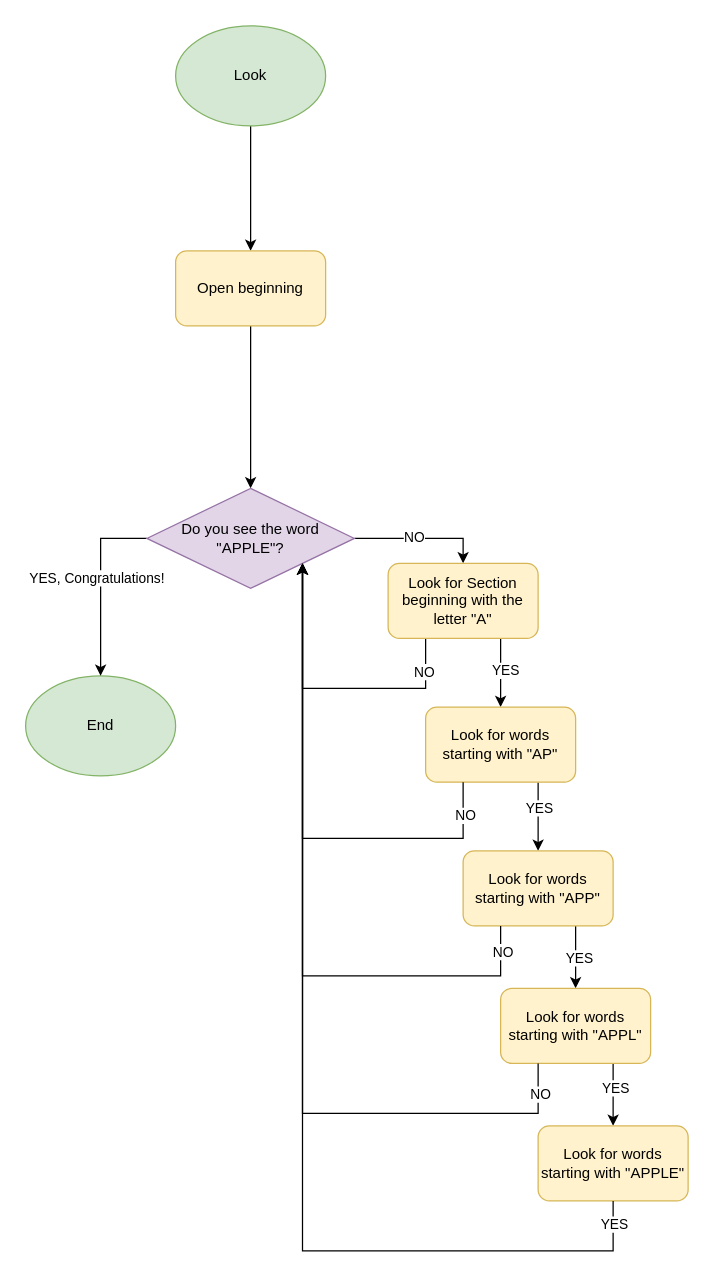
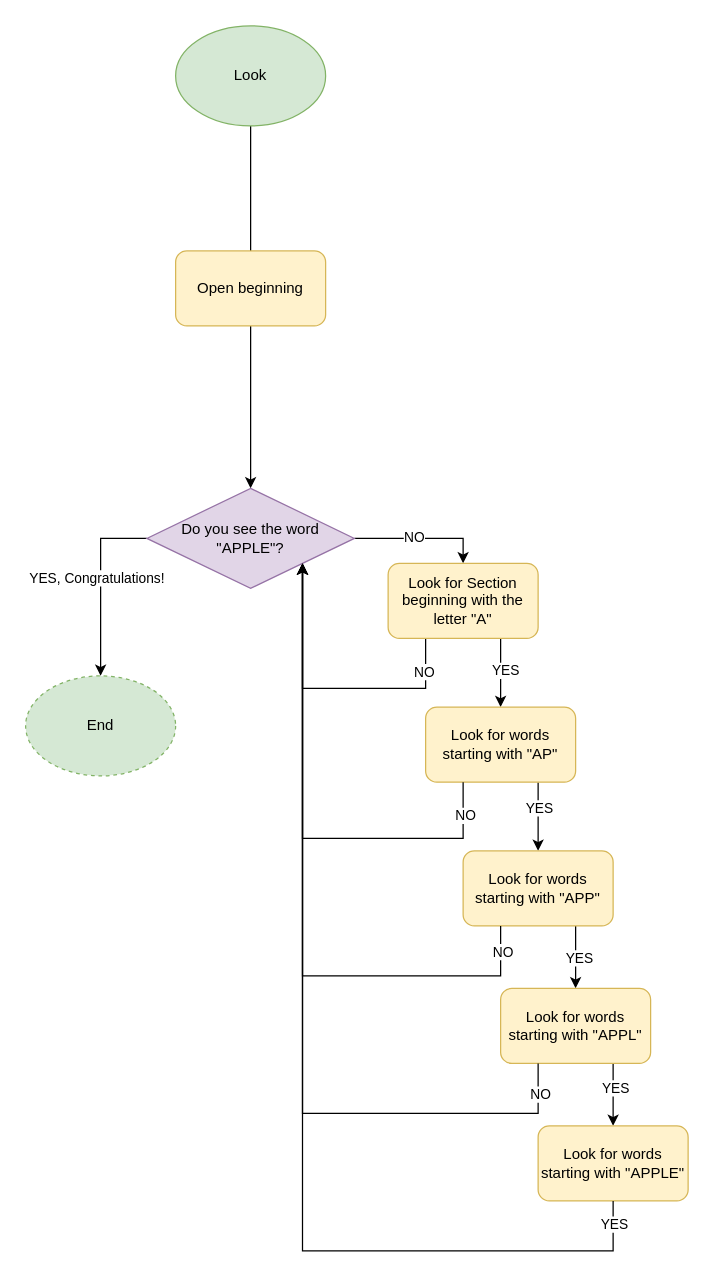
edge "Look" -> "Open beginning": arrowhead classic -> none
node "End": style solid -> dashed
